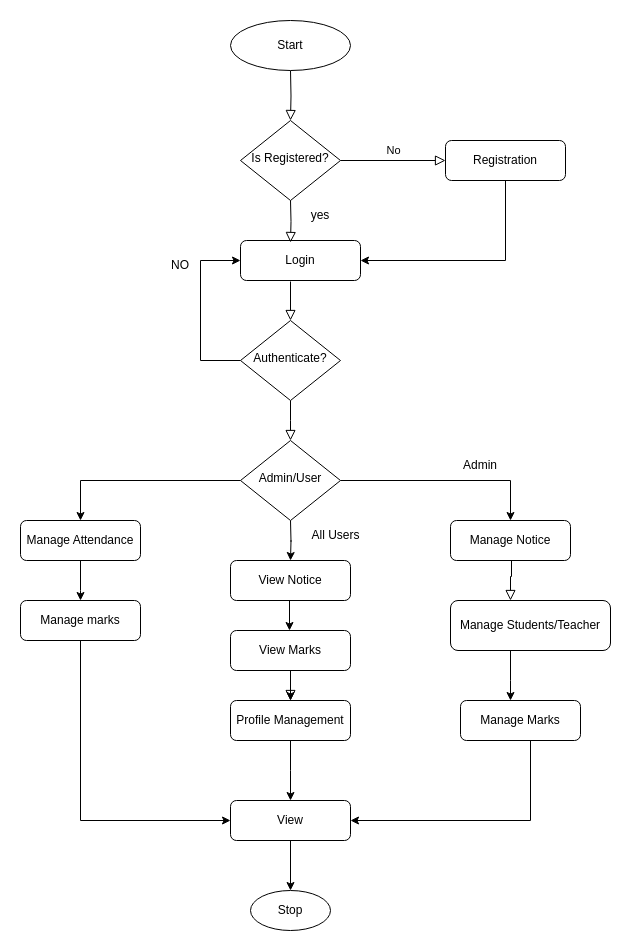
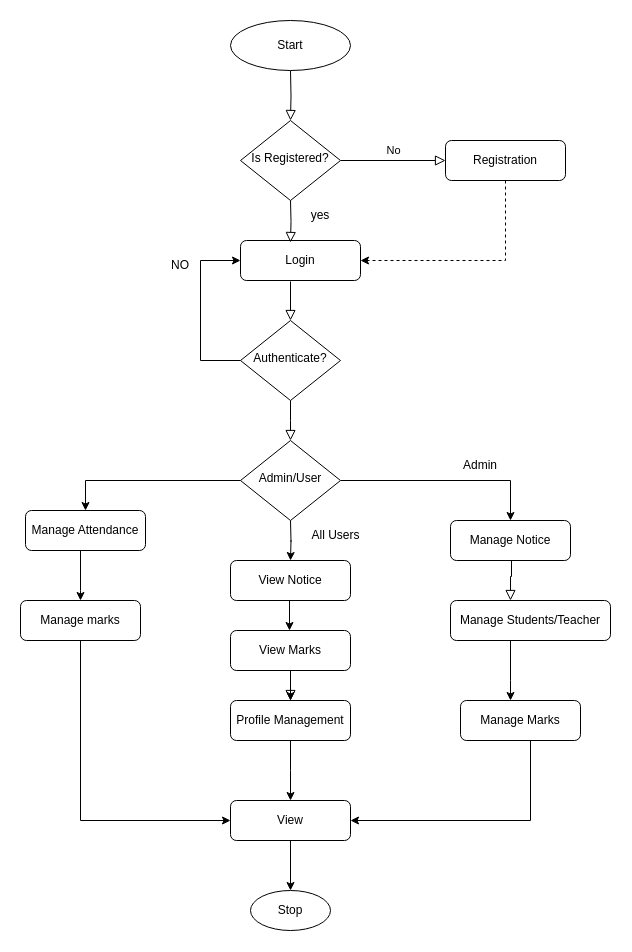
edge "Registration" -> "Login": style solid -> dashed
node "Manage Attendance": moved (81, 541) -> (86, 531)
node "Manage Students/Teacher": size 160x50 -> 160x40
